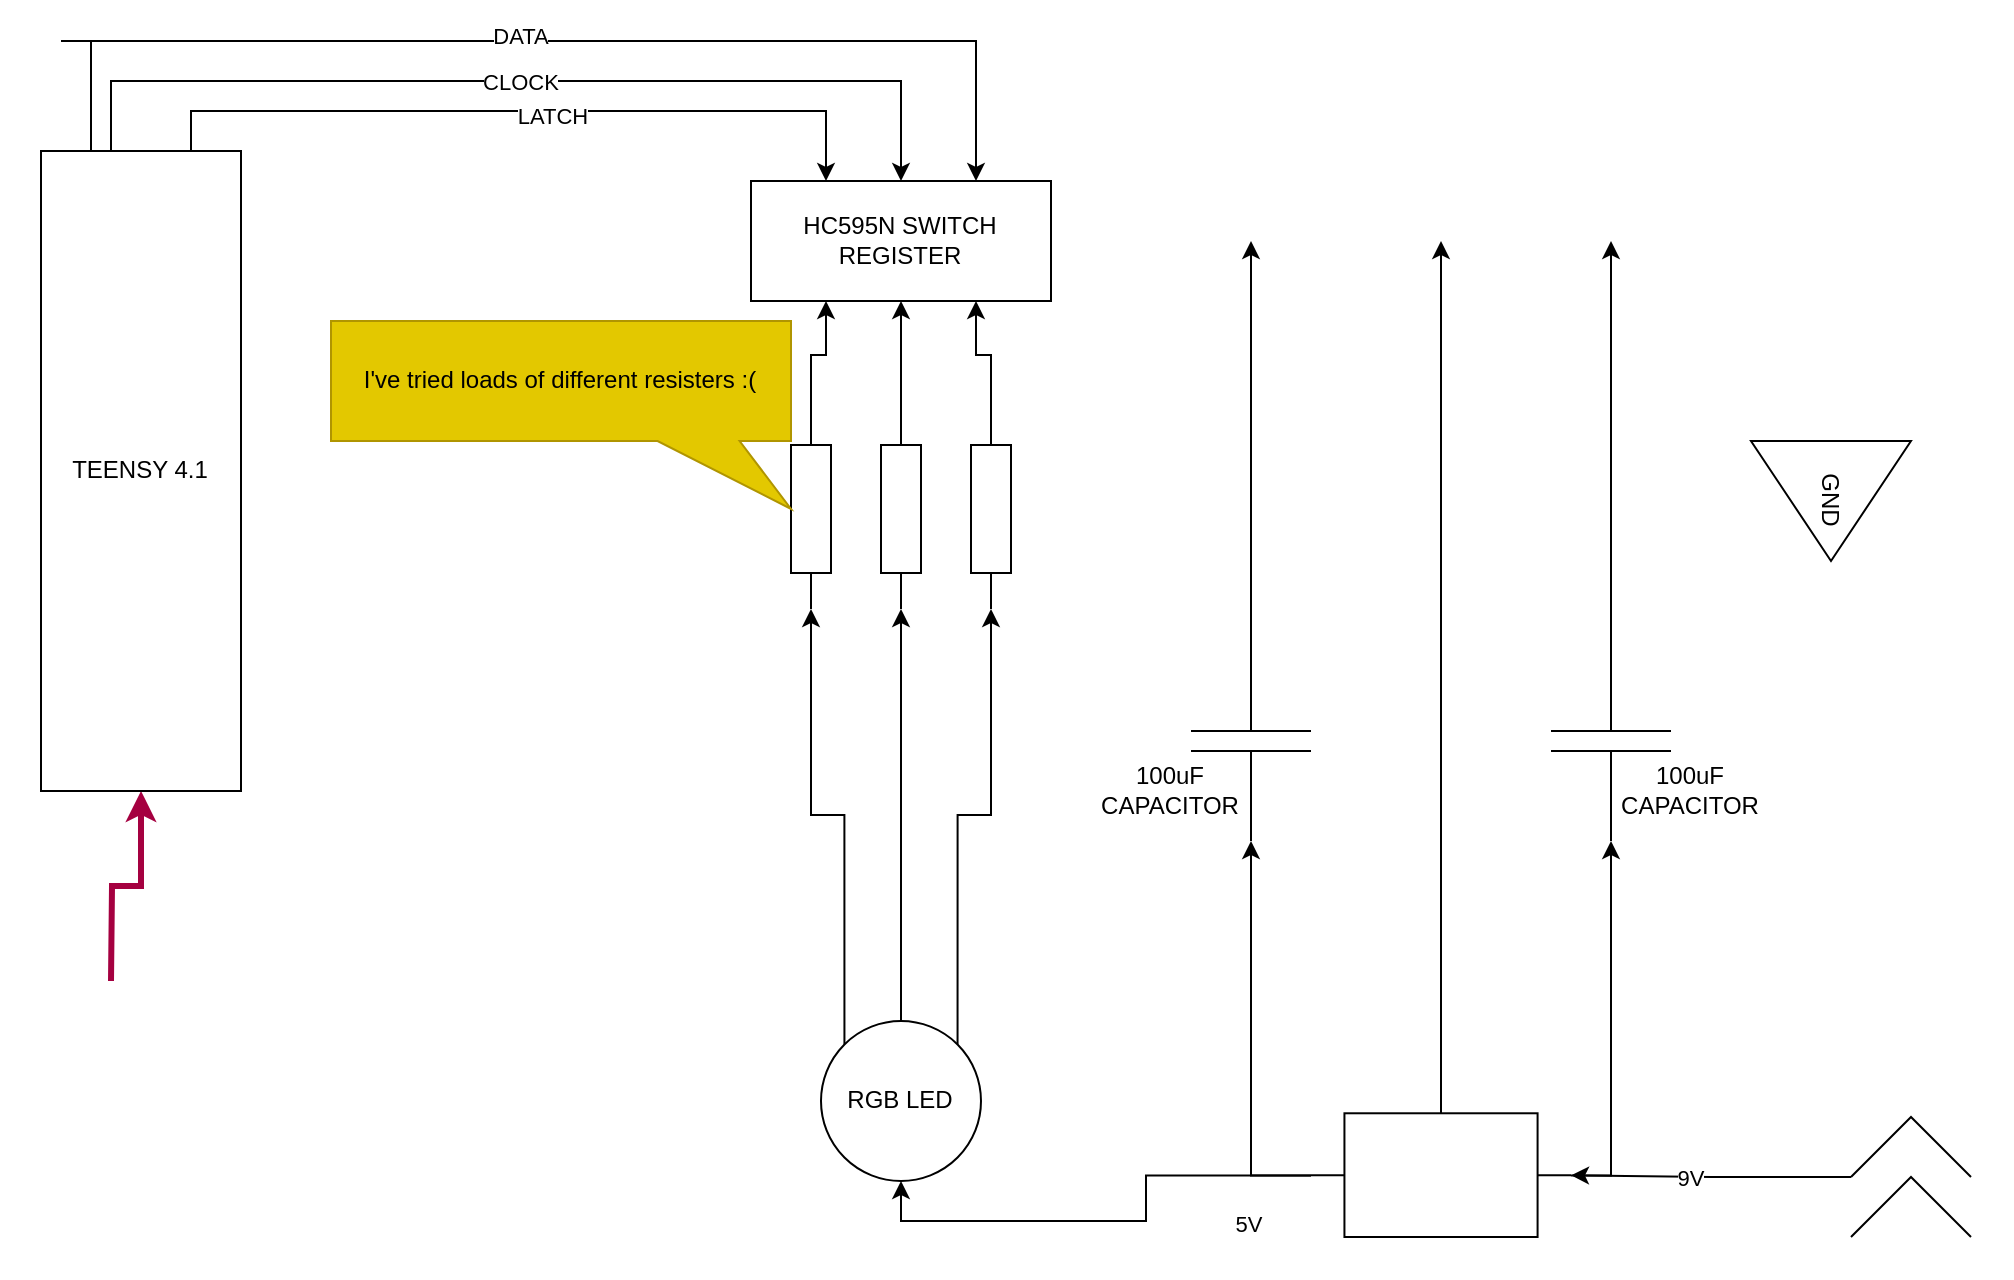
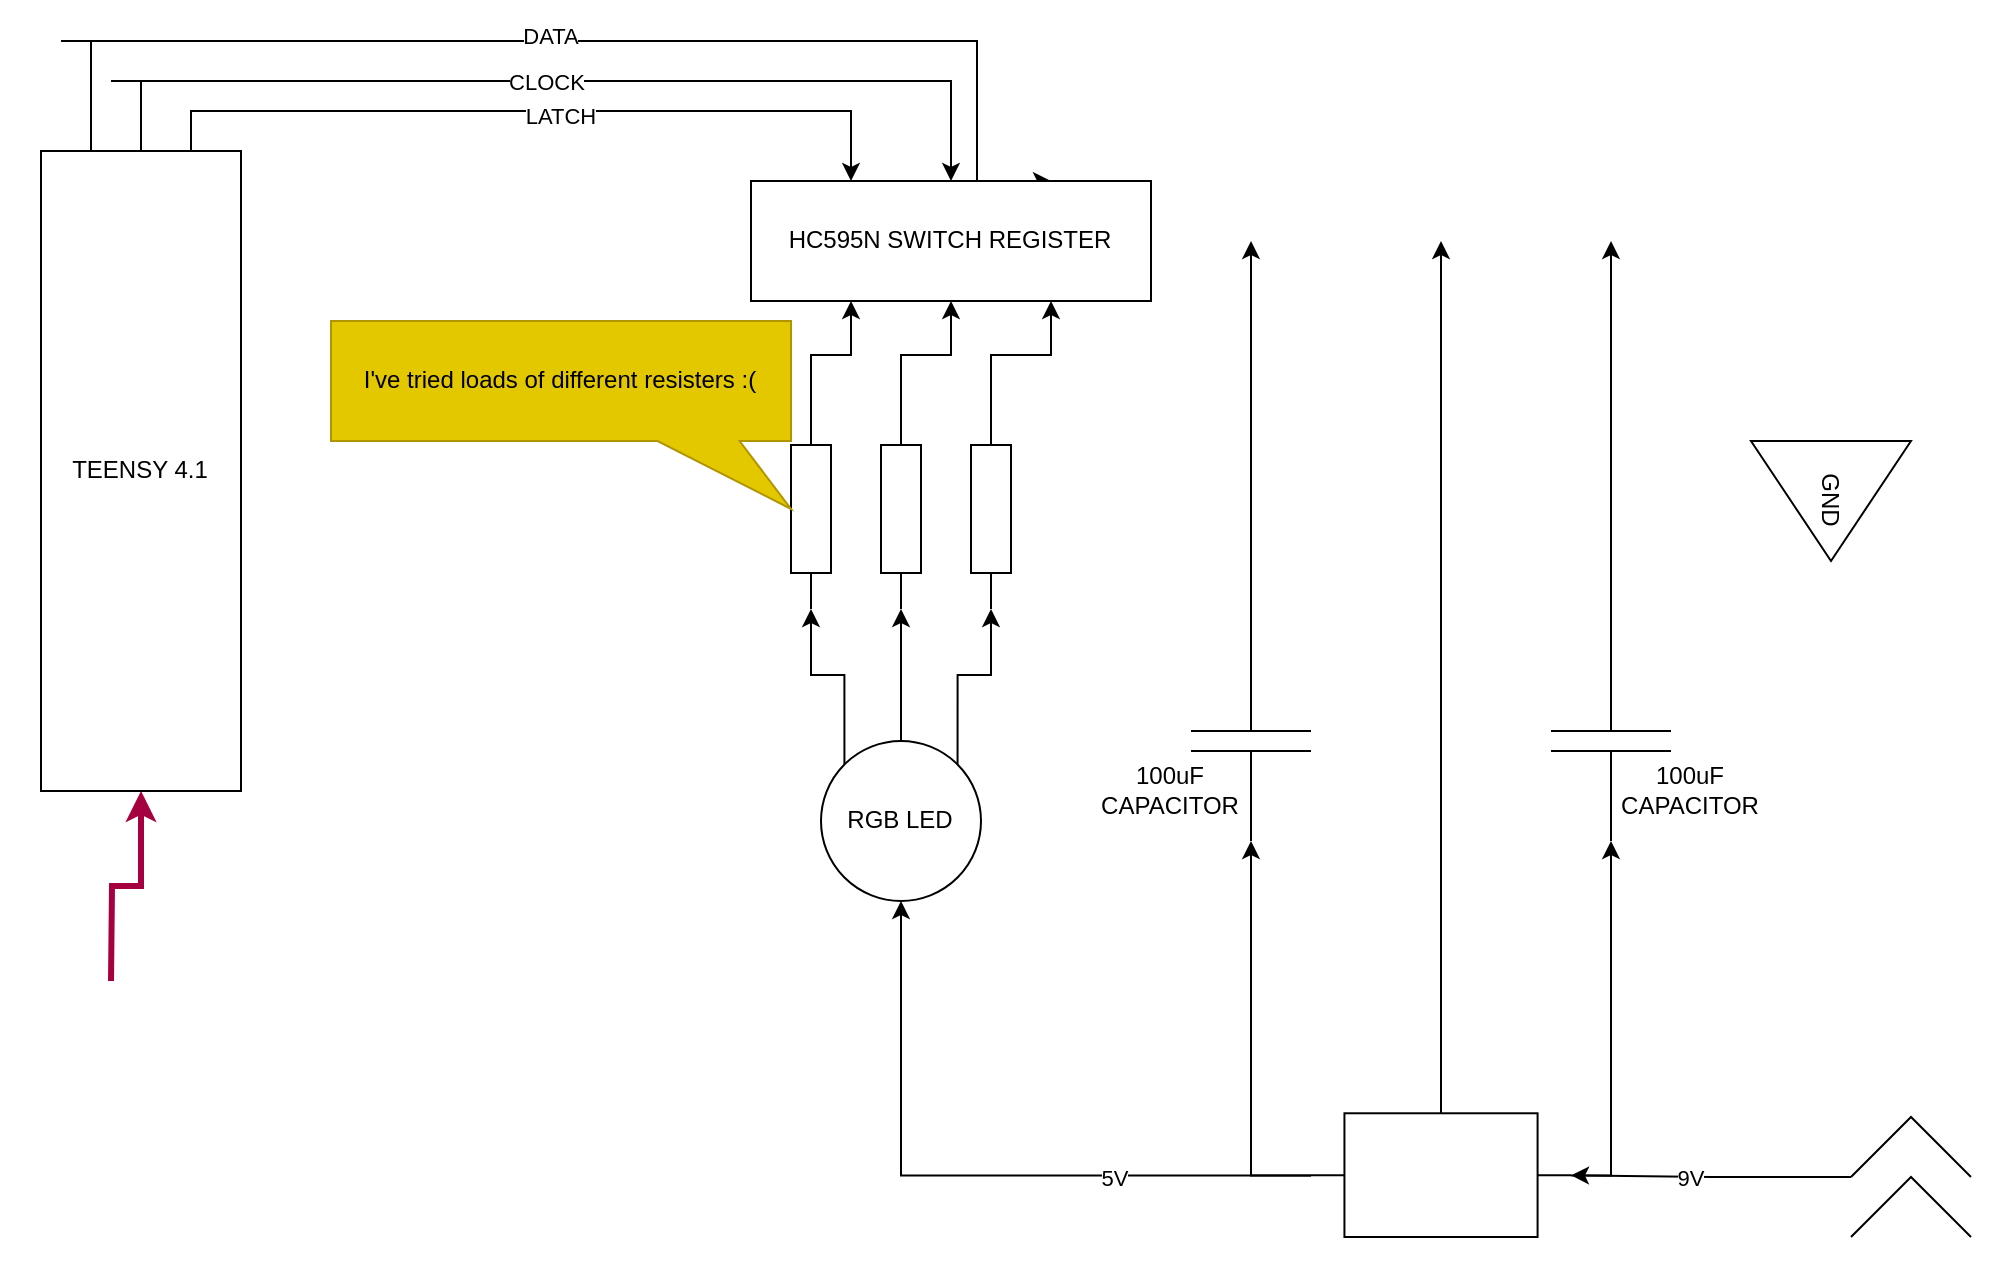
node "HC595N SWITCH REGISTER": size 300x120 -> 400x120
node "RGB LED": moved (901, 1101) -> (901, 821)
